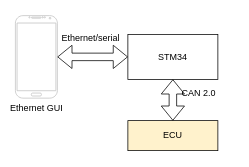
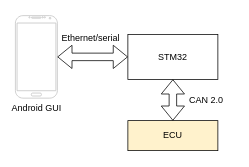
node "STM34": label "STM34" -> "STM32"
node "CAN 2.0": moved (203, 92) -> (210, 100)
node "Ethernet GUI": label "Ethernet GUI" -> "Android GUI"
